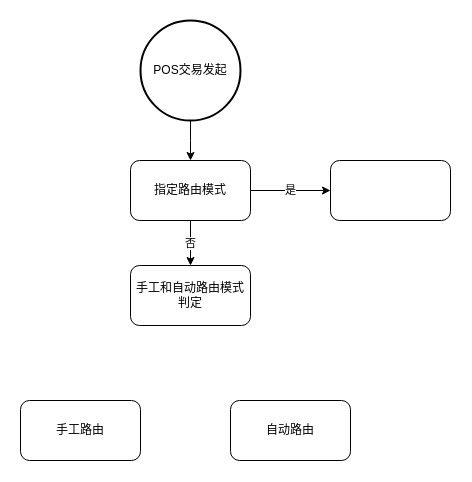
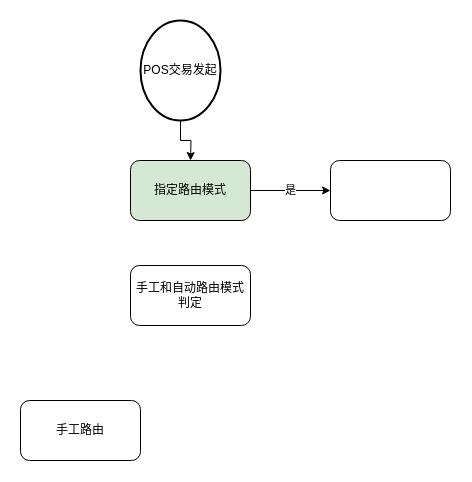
node "POS交易发起": size 100x100 -> 80x100
node "指定路由模式": fillcolor #ffffff -> #d5e8d4
edge "指定路由模式" -> "手工和自动路由模式判定": removed, label "否"
node "自动路由": removed
